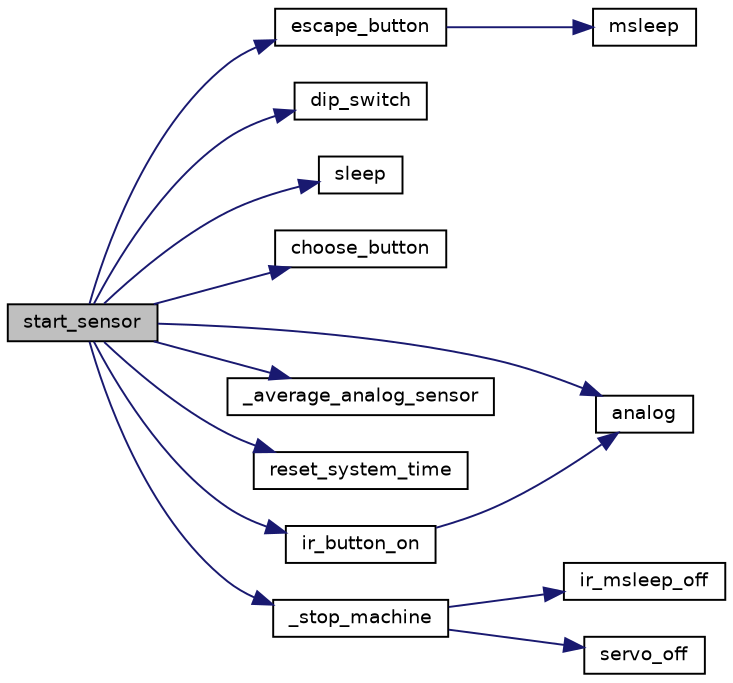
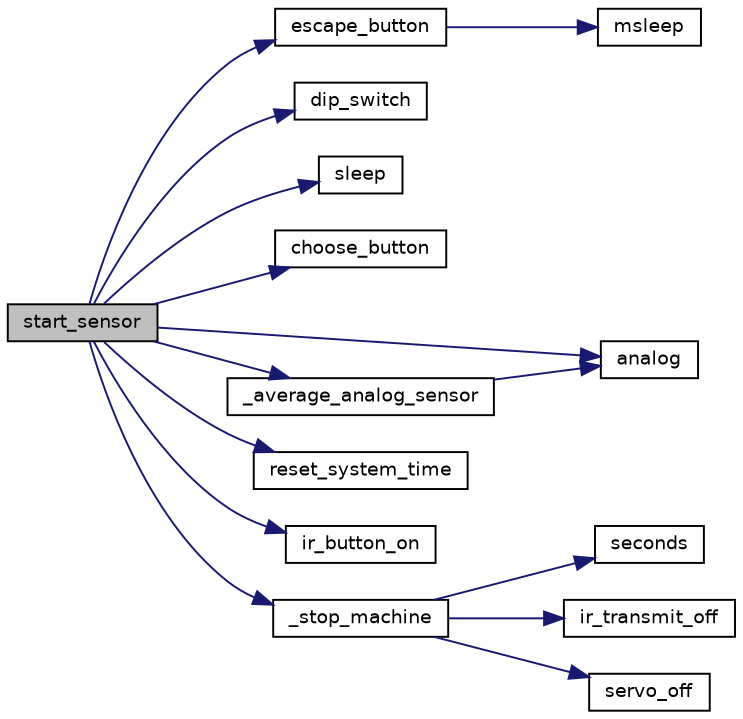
edge "ir_button_on" -> "analog": now "_average_analog_sensor" -> "analog"
node "seconds": added
node "ir_msleep_off": label "ir_msleep_off" -> "ir_transmit_off"
